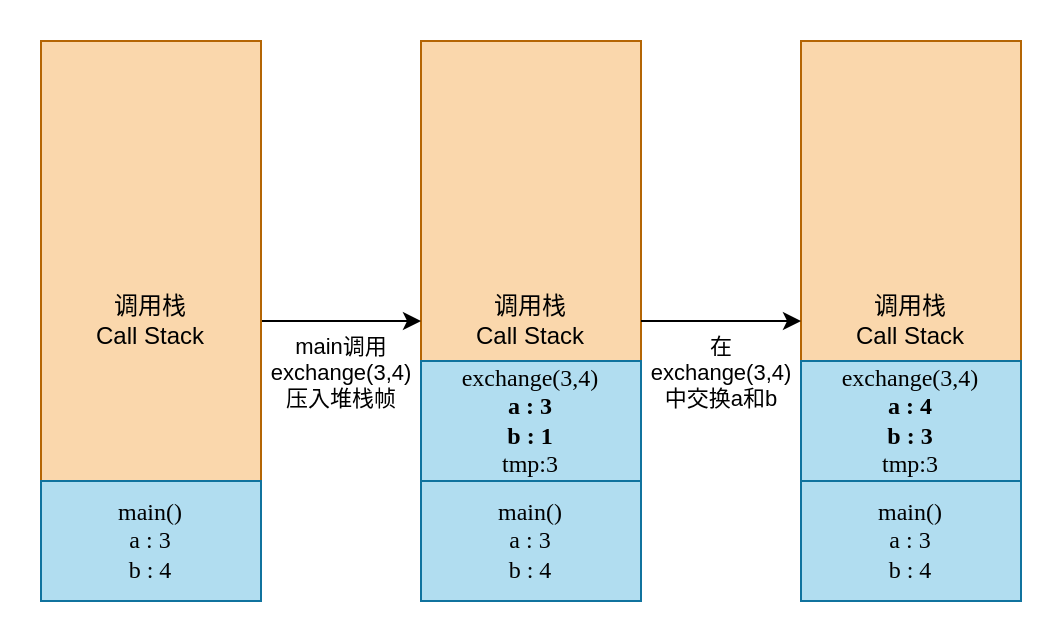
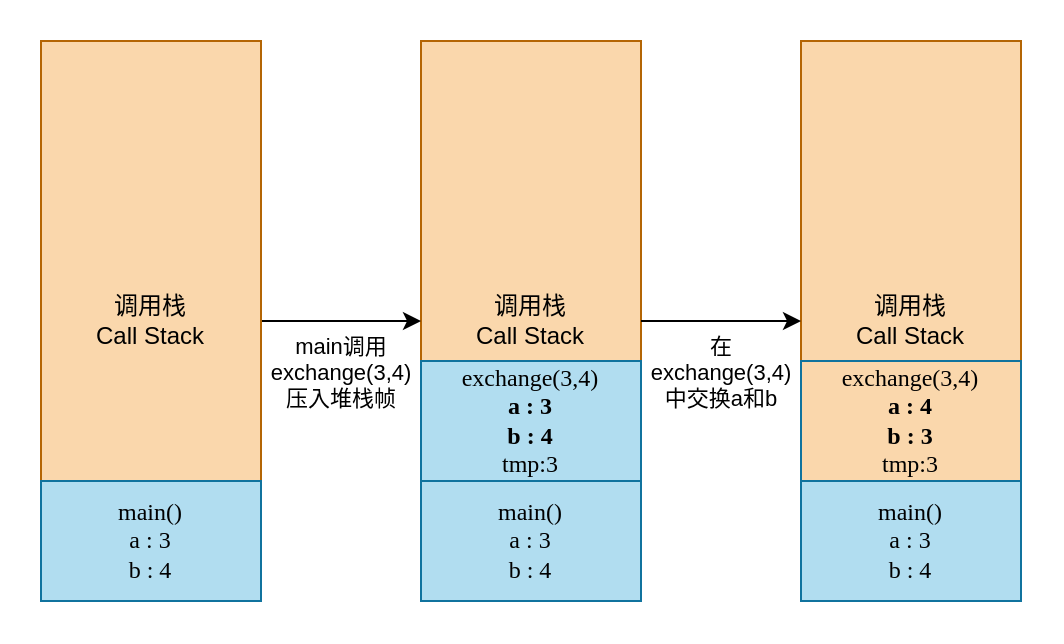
node "exchange(3,4) a : 3 b : 1 tmp:3": label "exchange(3,4) a : 3 b : 1 tmp:3" -> "exchange(3,4) a : 3 b : 4 tmp:3"
node "exchange(3,4) a : 4 b : 3 tmp:3": fillcolor #b1ddf0 -> #fad7ac
